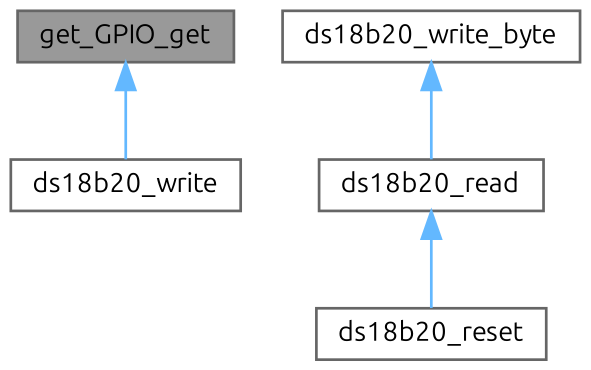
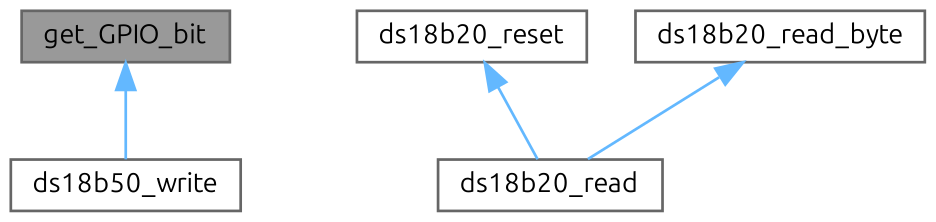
node "get_GPIO_get": label "get_GPIO_get" -> "get_GPIO_bit"
node "ds18b20_write_byte": label "ds18b20_write_byte" -> "ds18b20_read_byte"
node "ds18b20_write": label "ds18b20_write" -> "ds18b50_write"
edge "ds18b20_reset" -> "ds18b20_read": reversed
